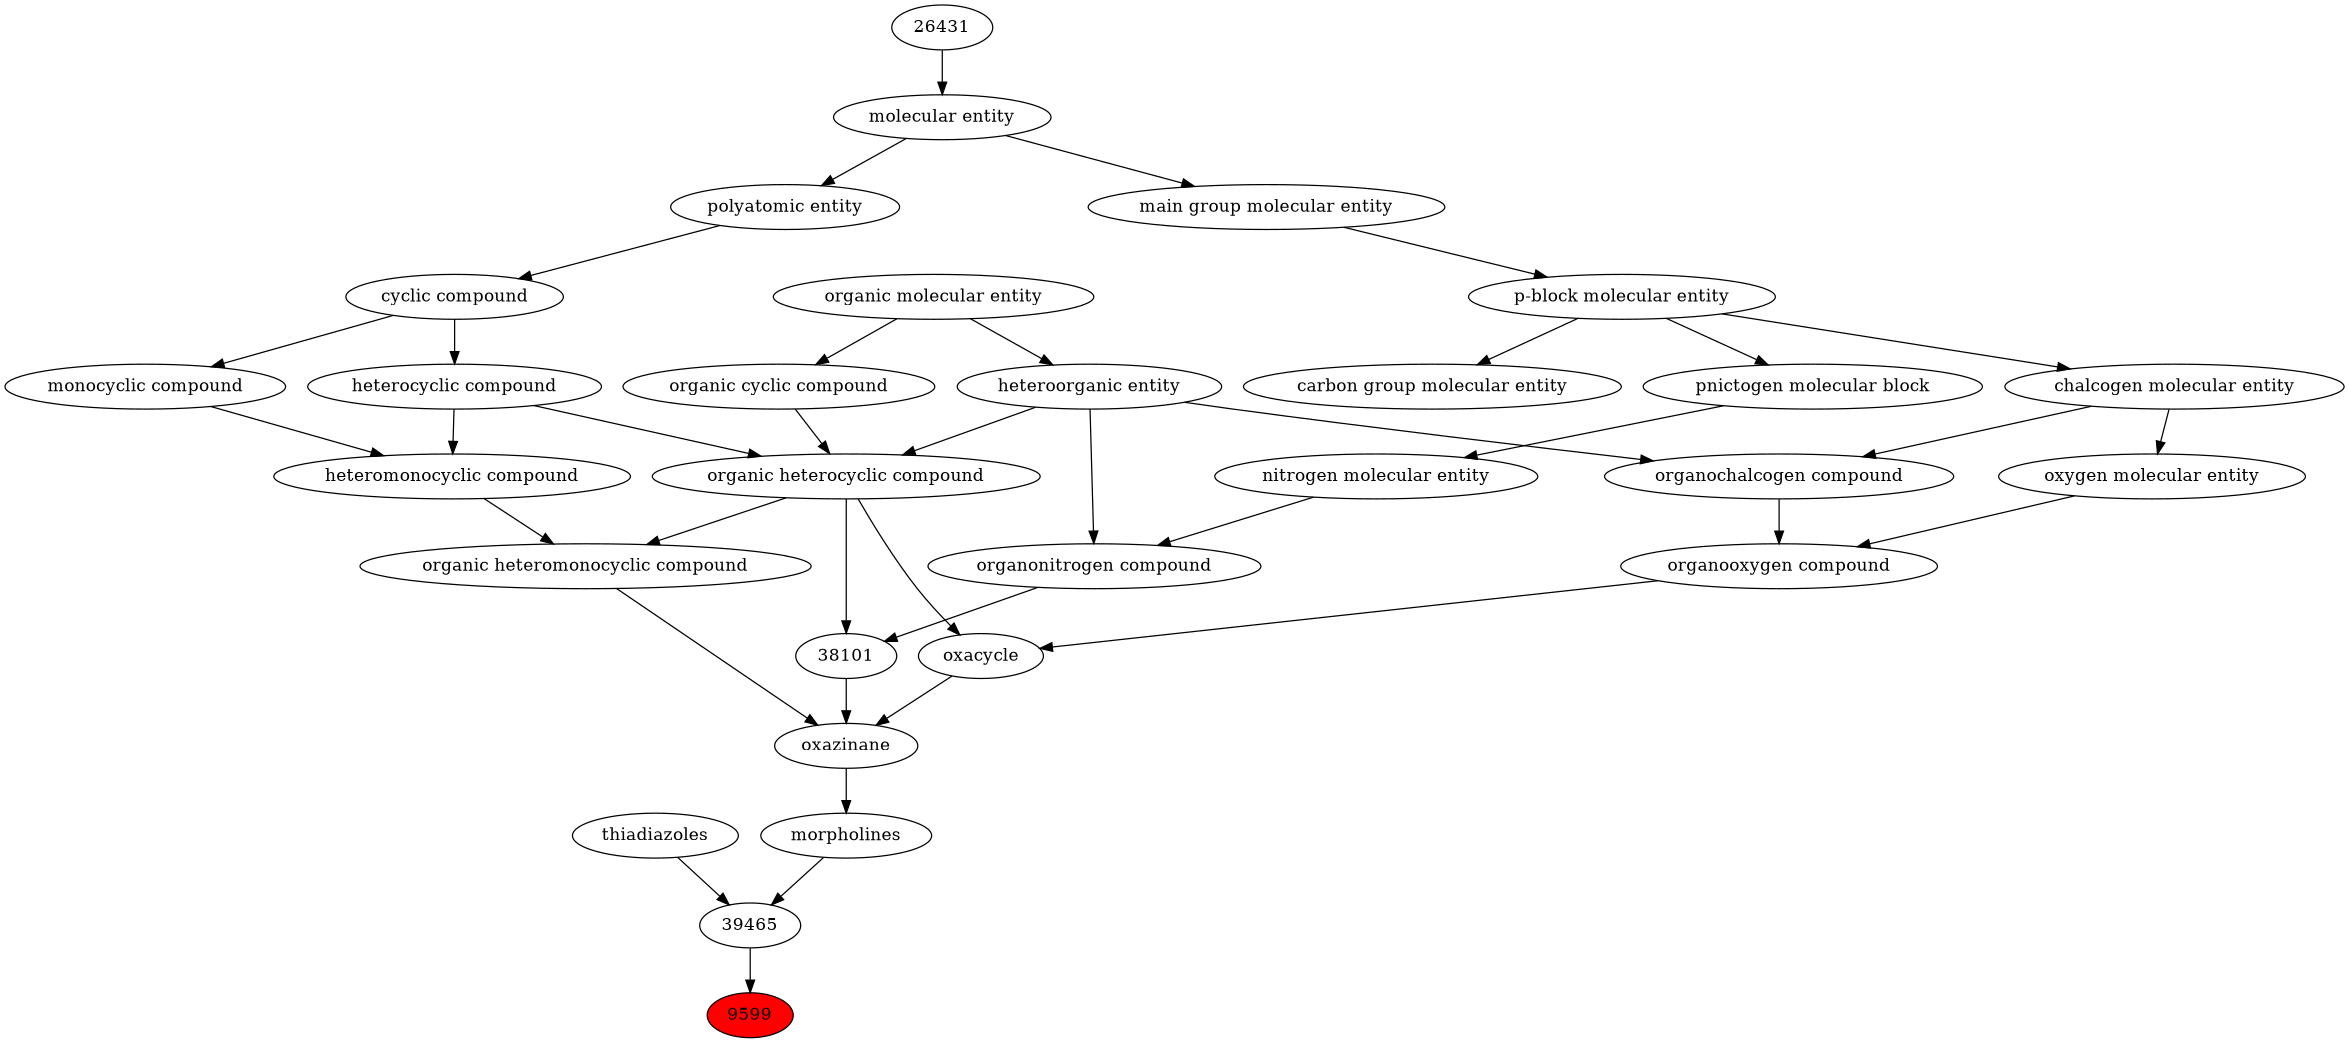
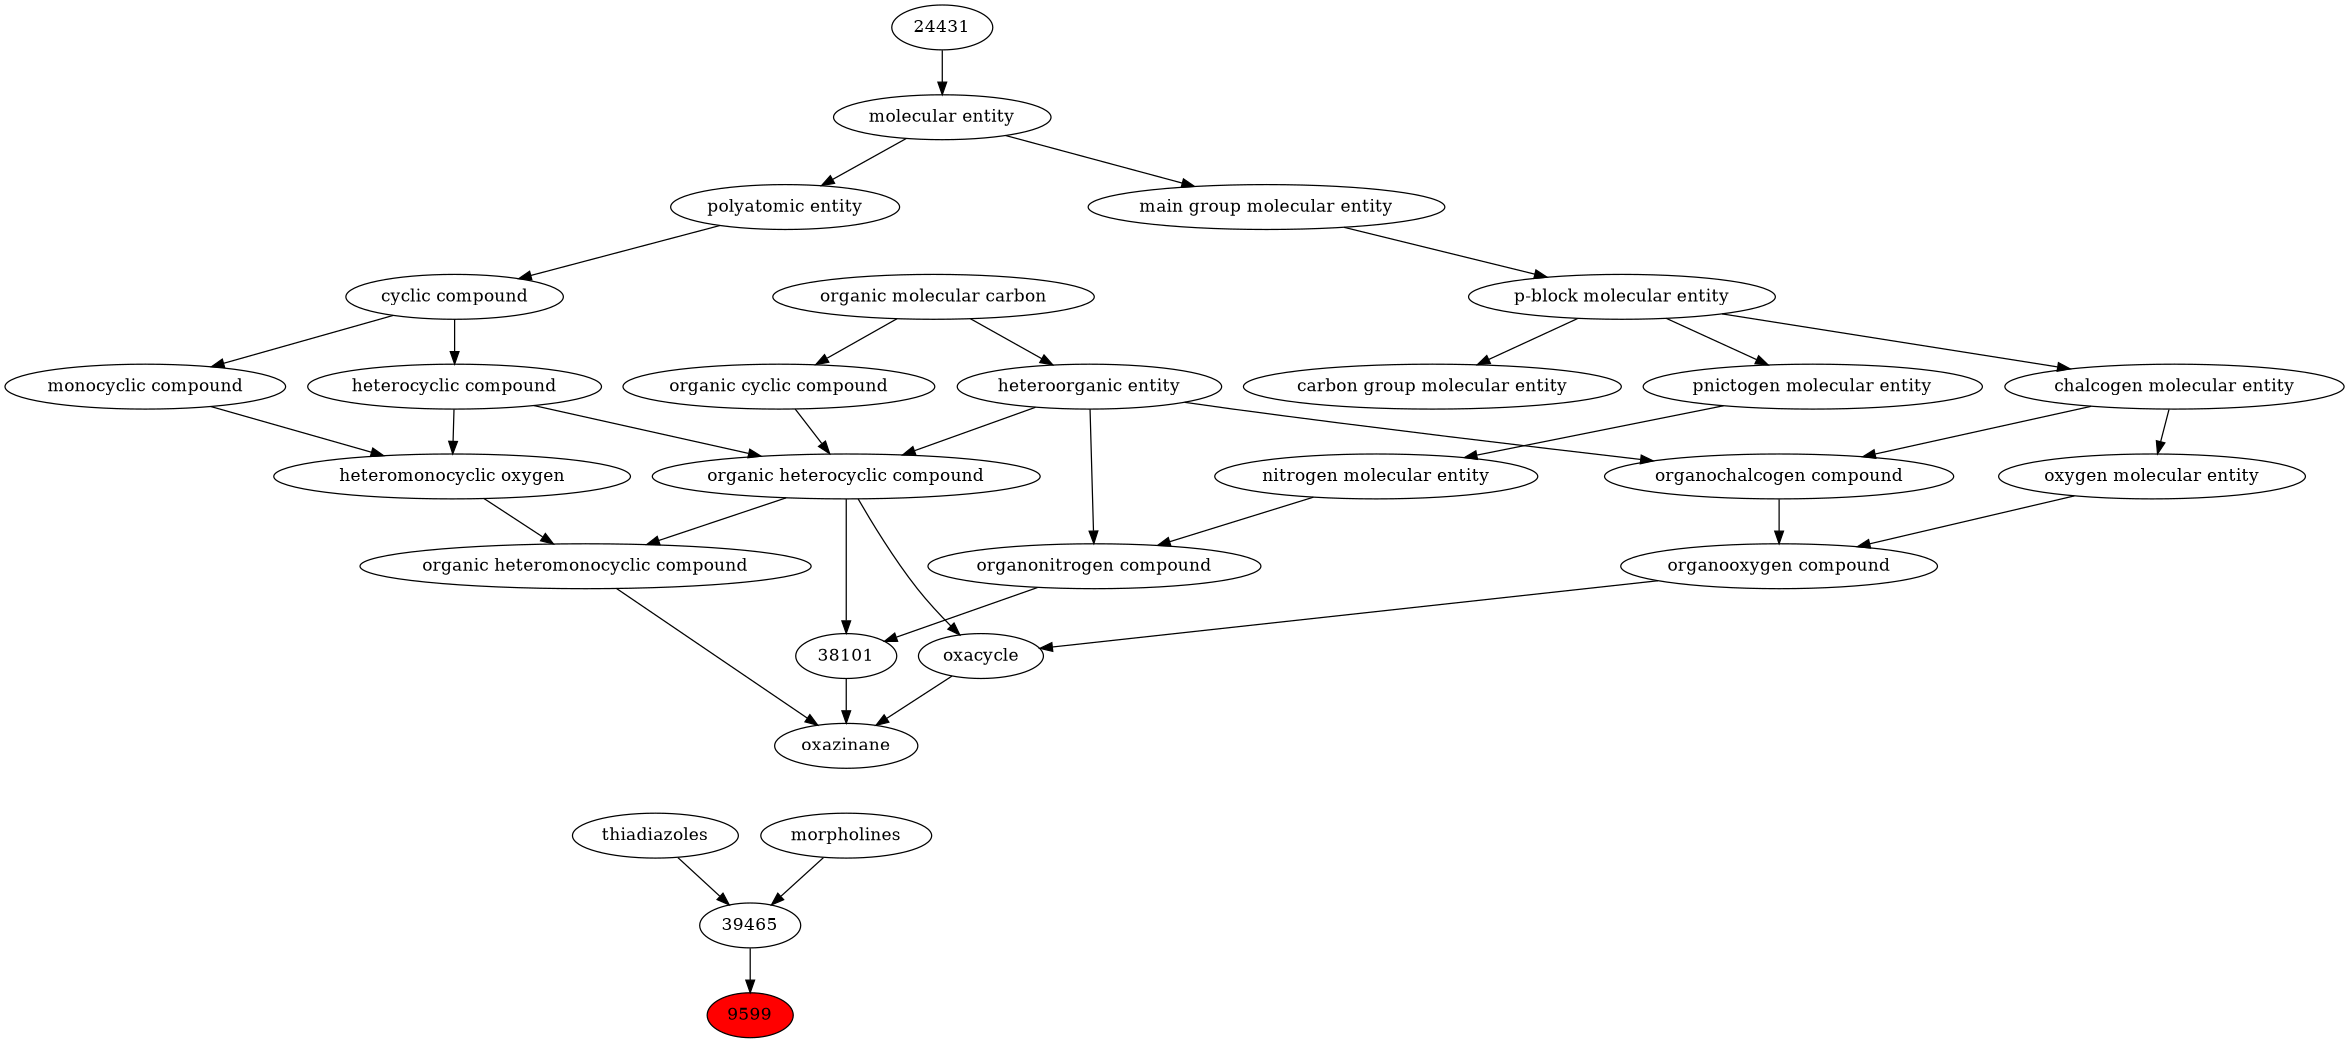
node "26431": label "26431" -> "24431"
node "organic molecular entity": label "organic molecular entity" -> "organic molecular carbon"
node "pnictogen molecular block": label "pnictogen molecular block" -> "pnictogen molecular entity"
node "heteromonocyclic compound": label "heteromonocyclic compound" -> "heteromonocyclic oxygen"
edge "oxazinane" -> "morpholines": removed
